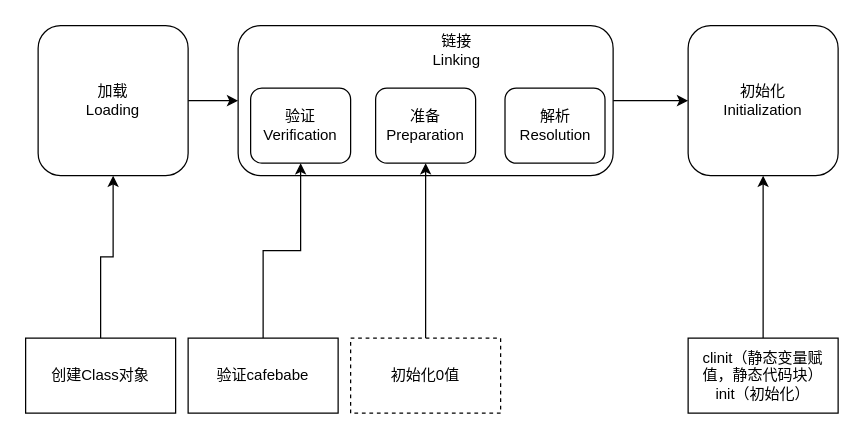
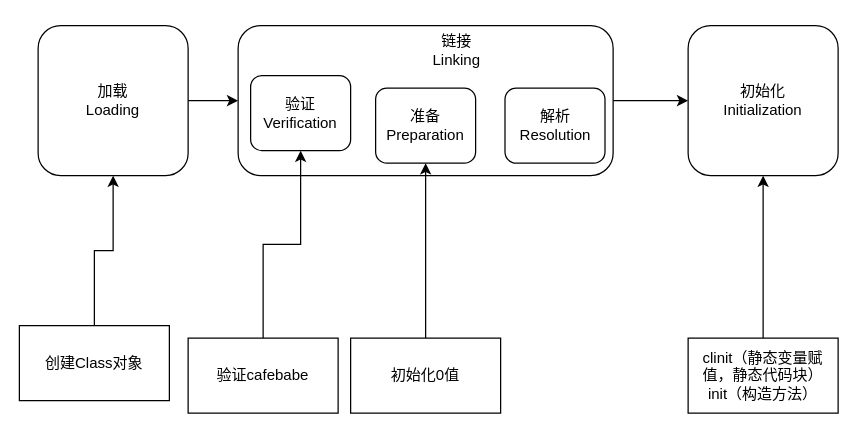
node "验证 Verification": moved (301, 126) -> (301, 113)
node "创建Class对象": moved (101, 376) -> (94, 363)
node "初始化0值": style dashed -> solid
node "clinit（静态变量赋值，静态代码块） init（初始化）": label "clinit（静态变量赋值，静态代码块） init（初始化）" -> "clinit（静态变量赋值，静态代码块） init（构造方法）"
